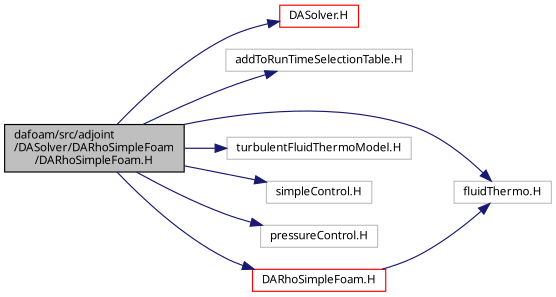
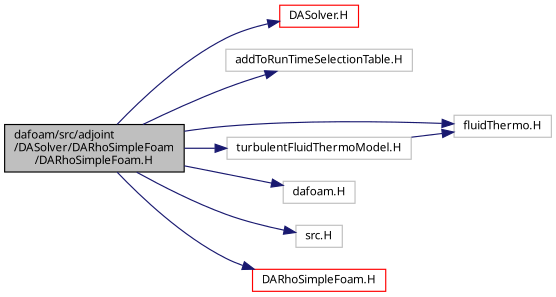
node "simpleControl.H": label "simpleControl.H" -> "dafoam.H"
node "pressureControl.H": label "pressureControl.H" -> "src.H"
edge "DARhoSimpleFoam.H" -> "fluidThermo.H": now "turbulentFluidThermoModel.H" -> "fluidThermo.H"
